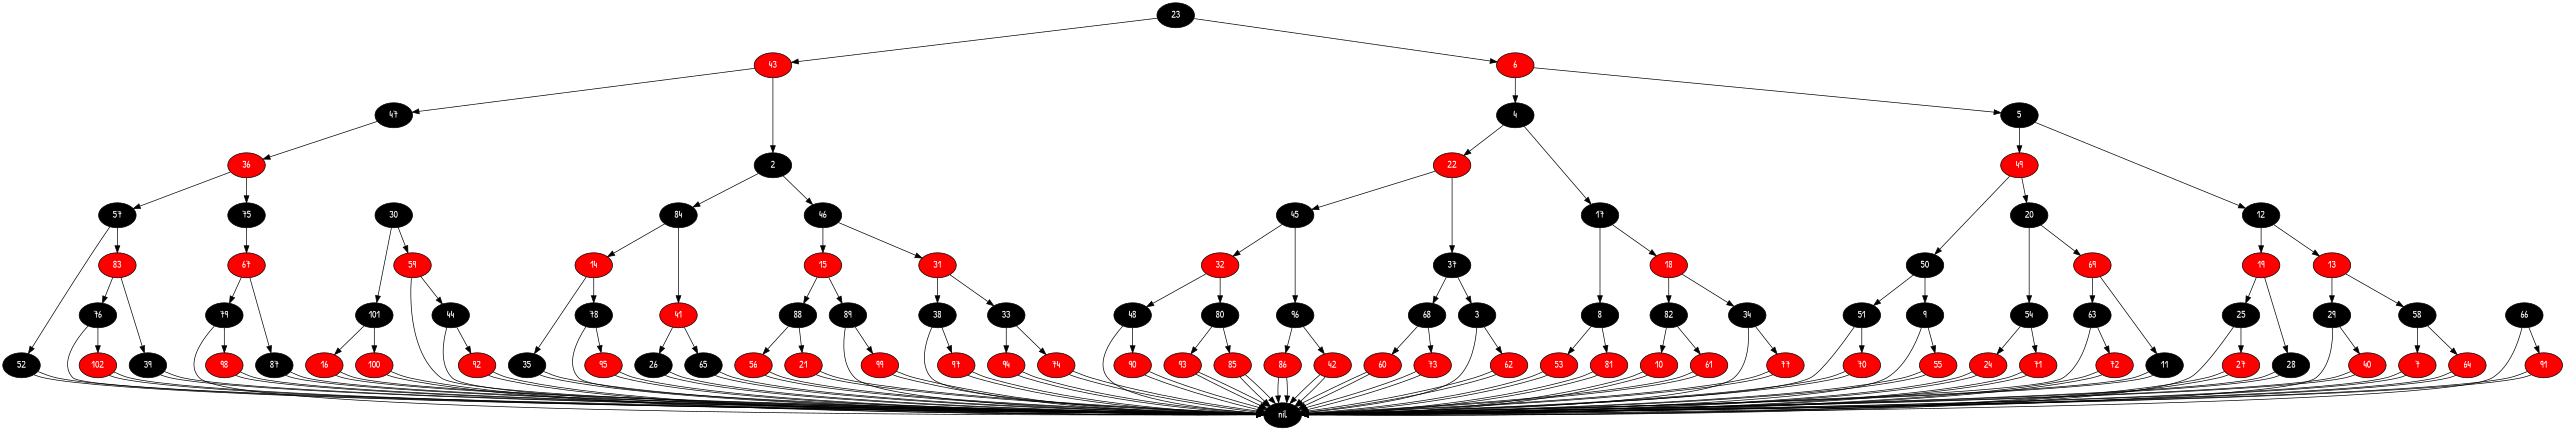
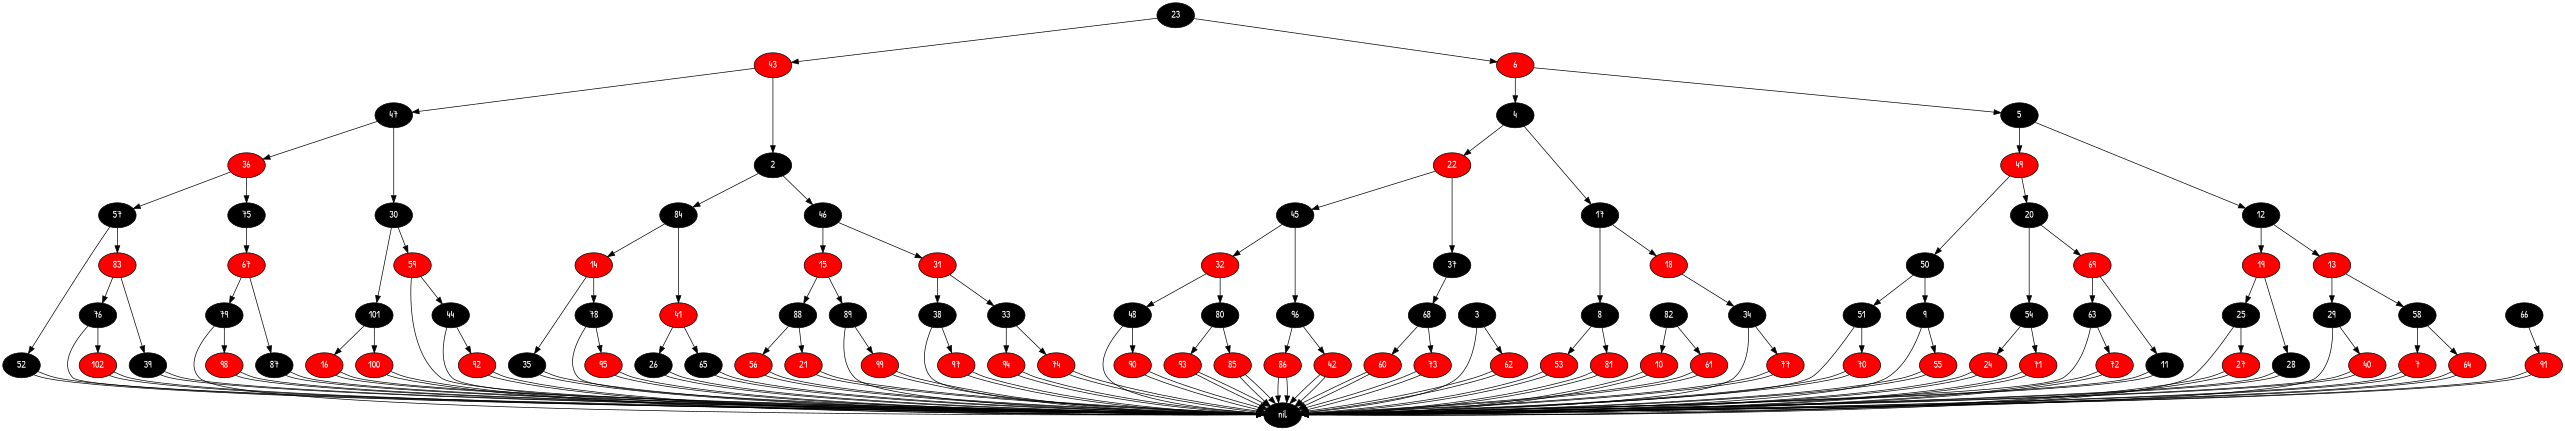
edge "47" -> "30": added
edge "37" -> "3": removed
edge "18" -> "82": removed
edge "66" -> "nil": removed
